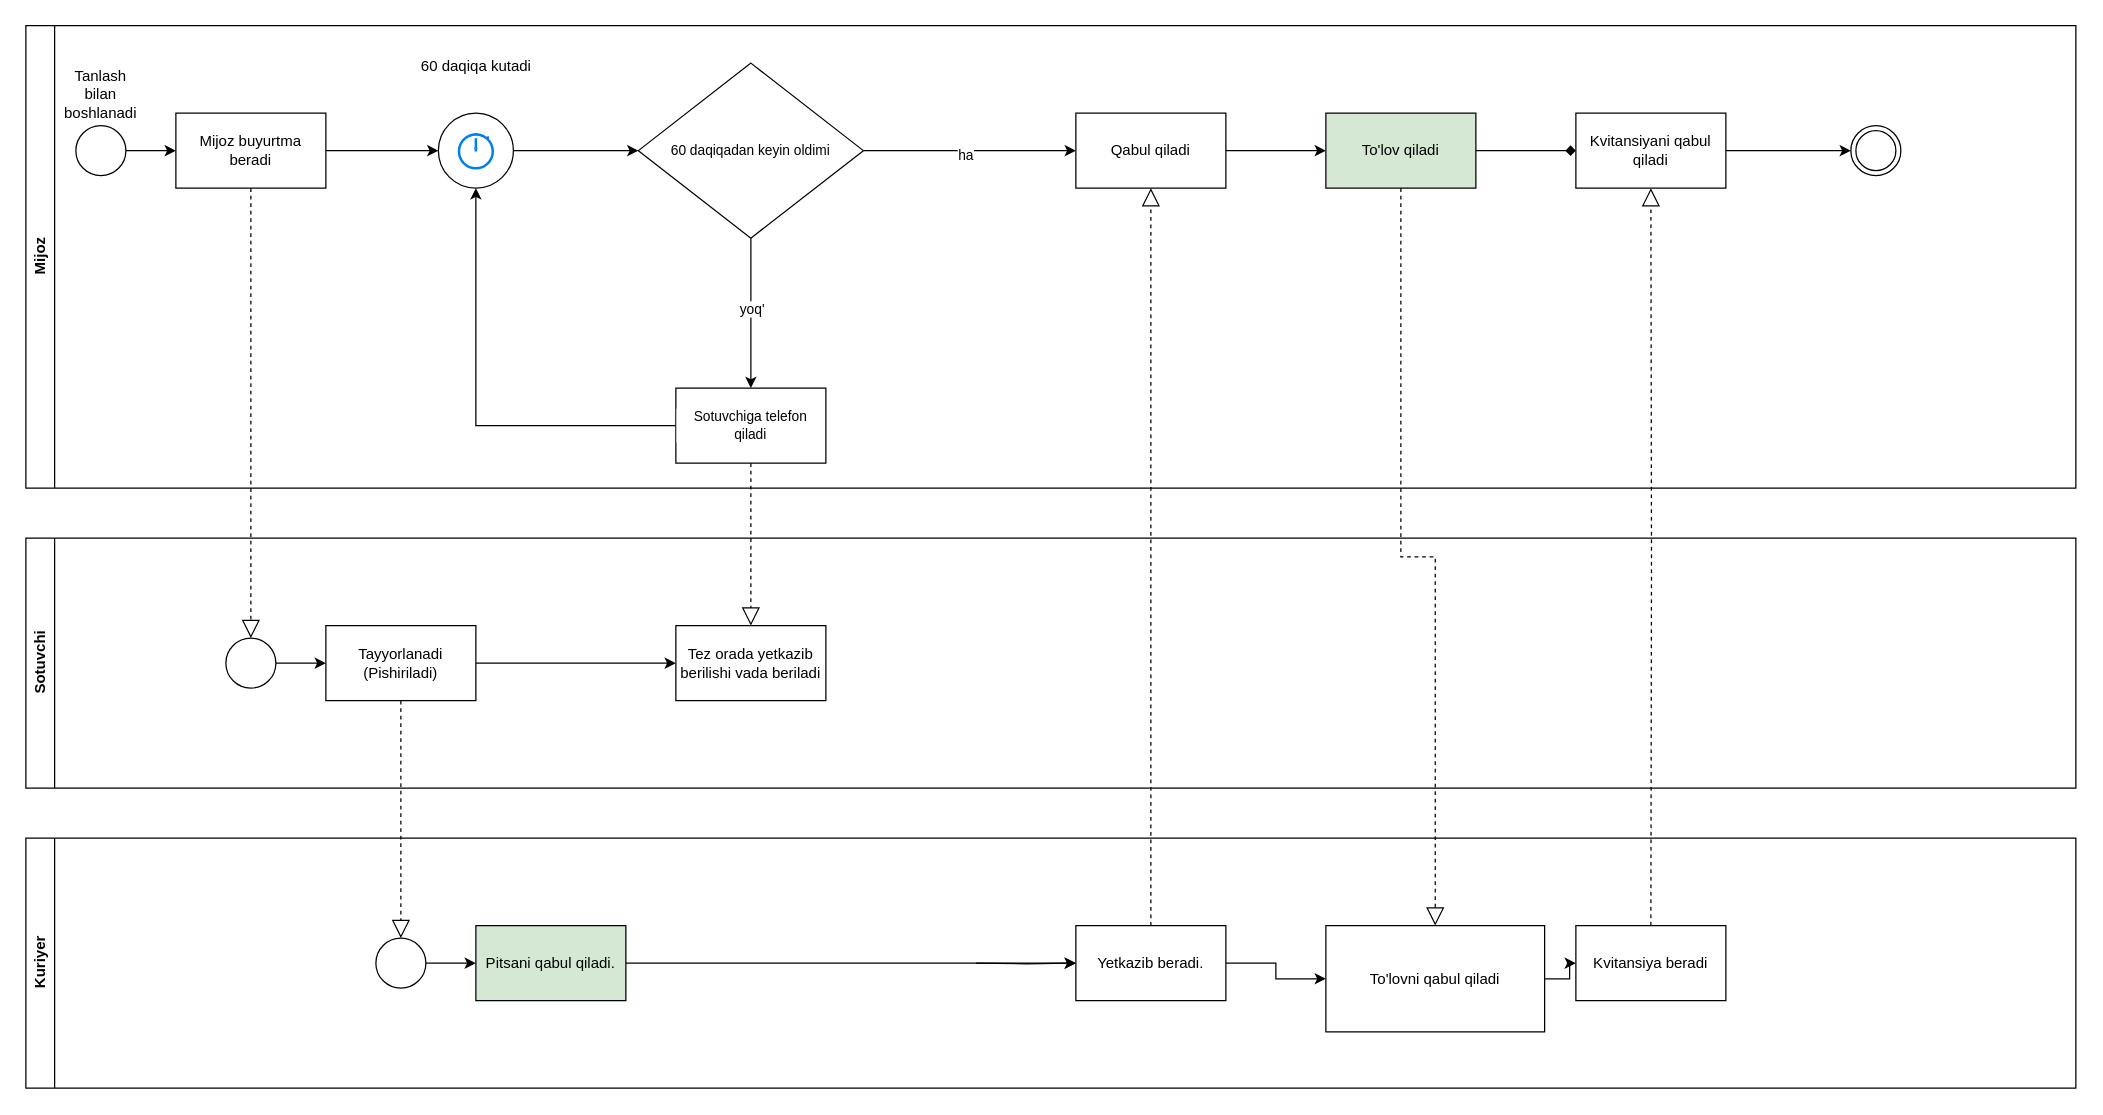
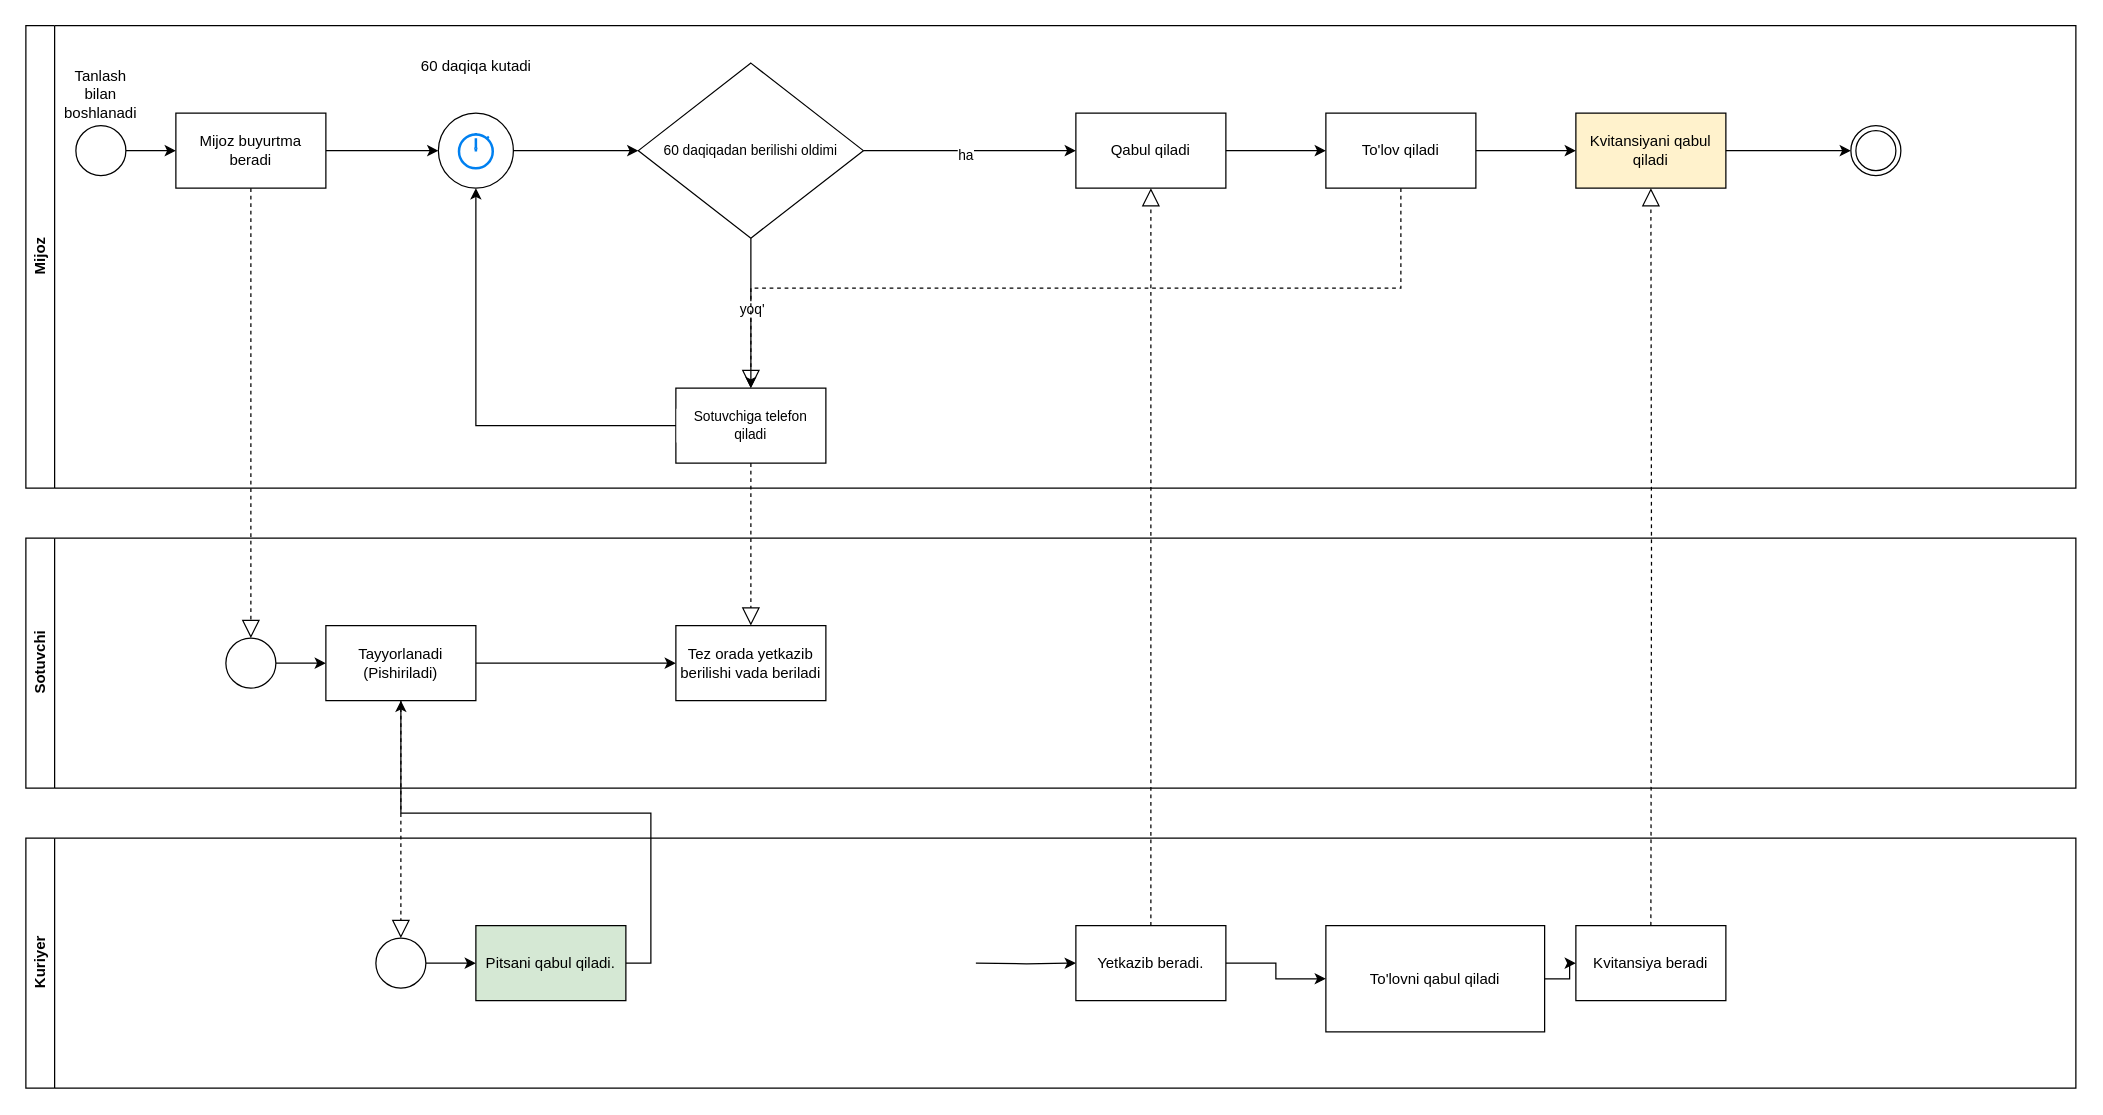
node "60 daqiqadan keyin oldimi": label "60 daqiqadan keyin oldimi" -> "60 daqiqadan berilishi oldimi"
node "To'lov qiladi": fillcolor #d5e8d4 -> #ffffff
edge "To'lov qiladi" -> "Kvitansiyani qabul qiladi": arrowhead diamond -> classic
node "Kvitansiyani qabul qiladi": fillcolor #ffffff -> #fff2cc
edge "To'lov qiladi" -> "To'lovni qabul qiladi": now "To'lov qiladi" -> "Sotuvchiga telefon qiladi"
edge "Pitsani qabul qiladi." -> "Yetkazib beradi.": now "Pitsani qabul qiladi." -> "Tayyorlanadi (Pishiriladi)"
